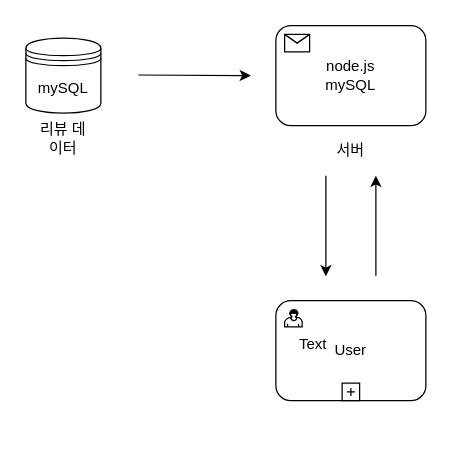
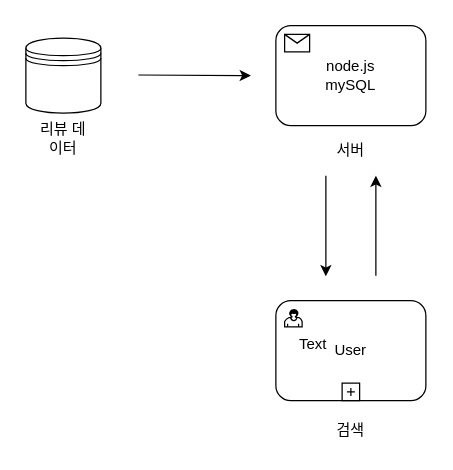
node "mySQL": removed
node "검색": added
